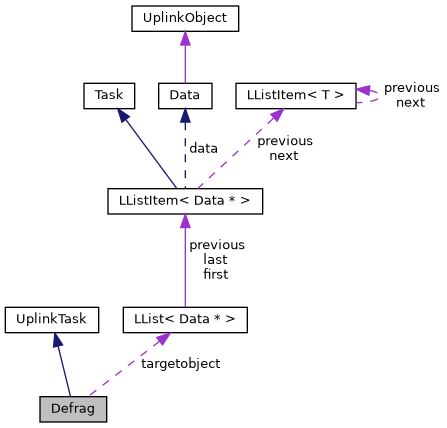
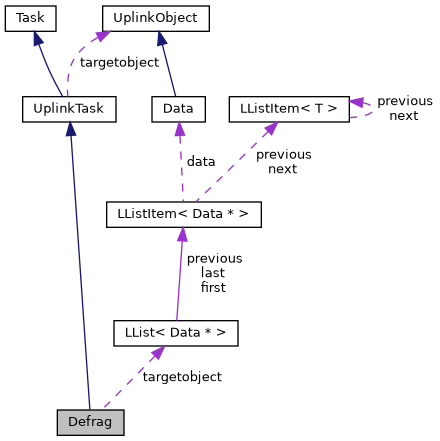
edge "UplinkTask" -> "UplinkObject": added, label "targetobject"
edge "Data" -> "UplinkObject": color darkorchid3 -> midnightblue
edge "LListItem< Data * >" -> "Task": now "UplinkTask" -> "Task"
edge "LListItem< Data * >" -> "Data": color midnightblue -> darkorchid3
